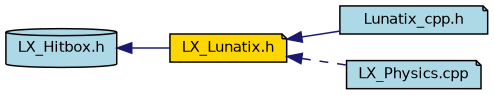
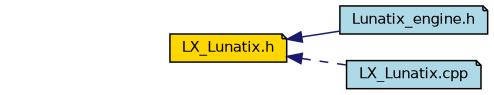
node "Lunatix_cpp.h": label "Lunatix_cpp.h" -> "Lunatix_engine.h"
node "LX_Hitbox.h": removed
node "LX_Physics.cpp": label "LX_Physics.cpp" -> "LX_Lunatix.cpp"
